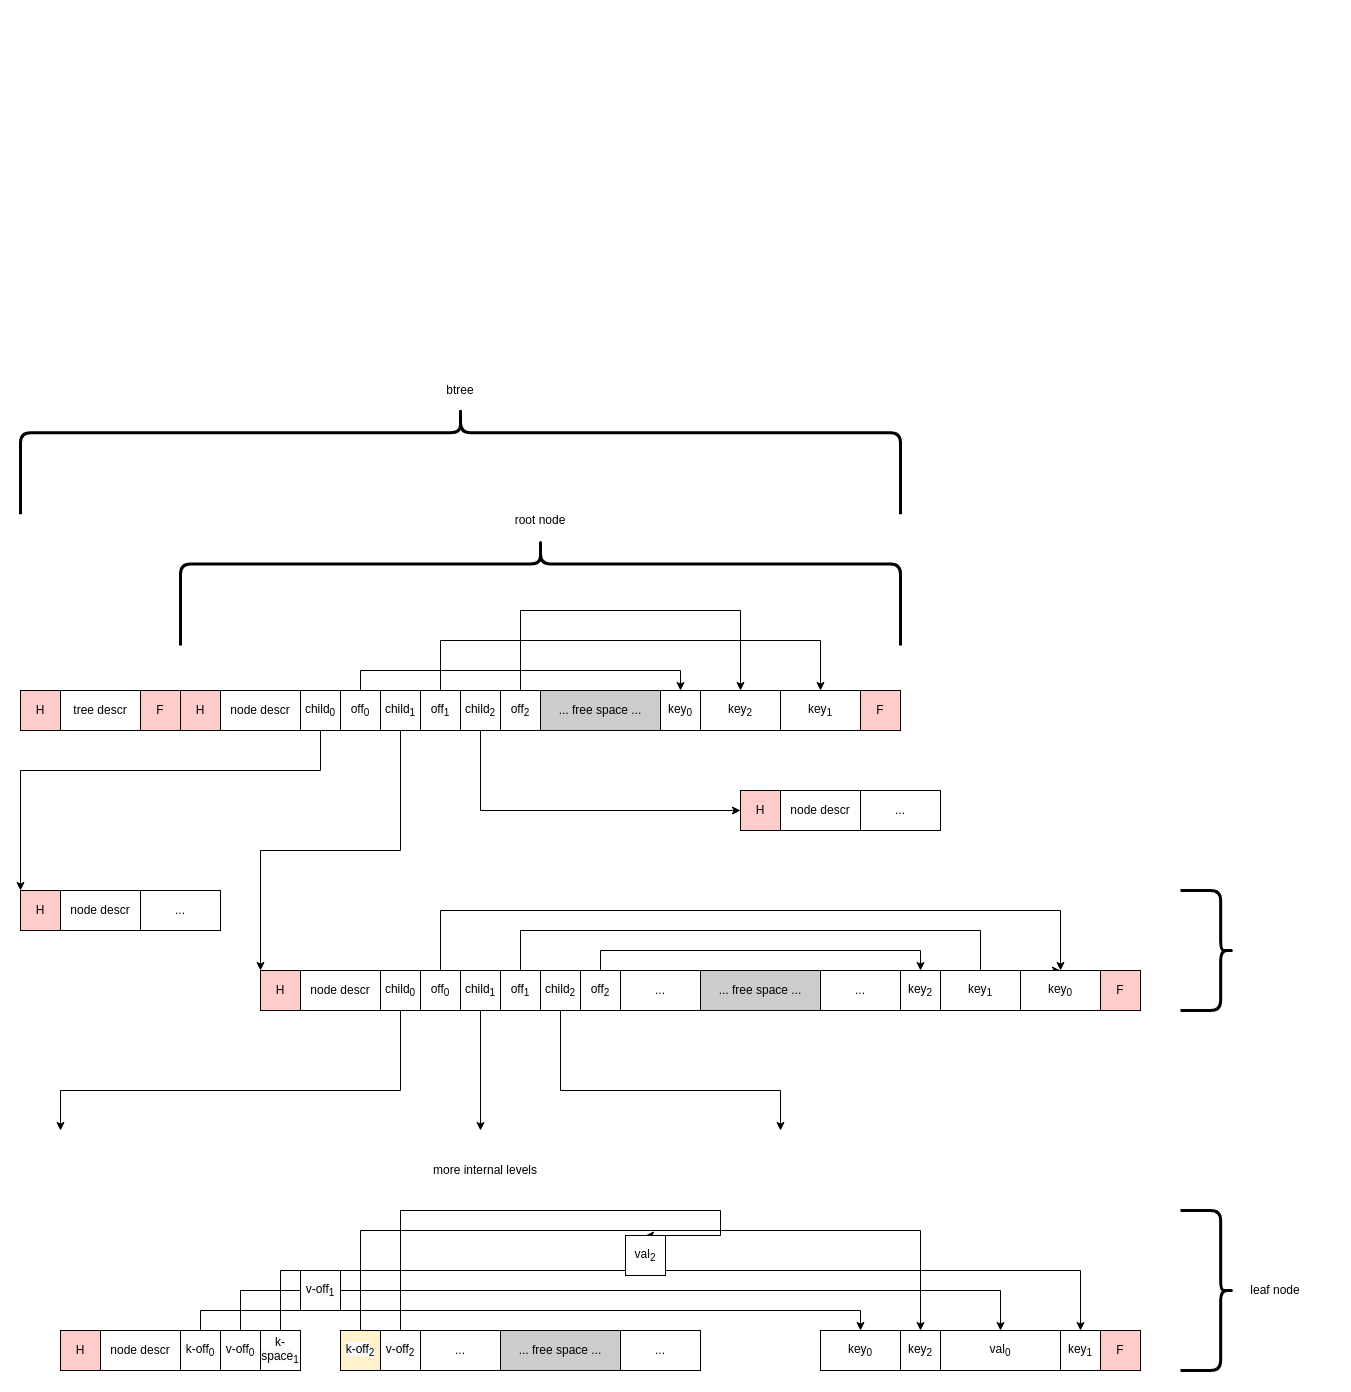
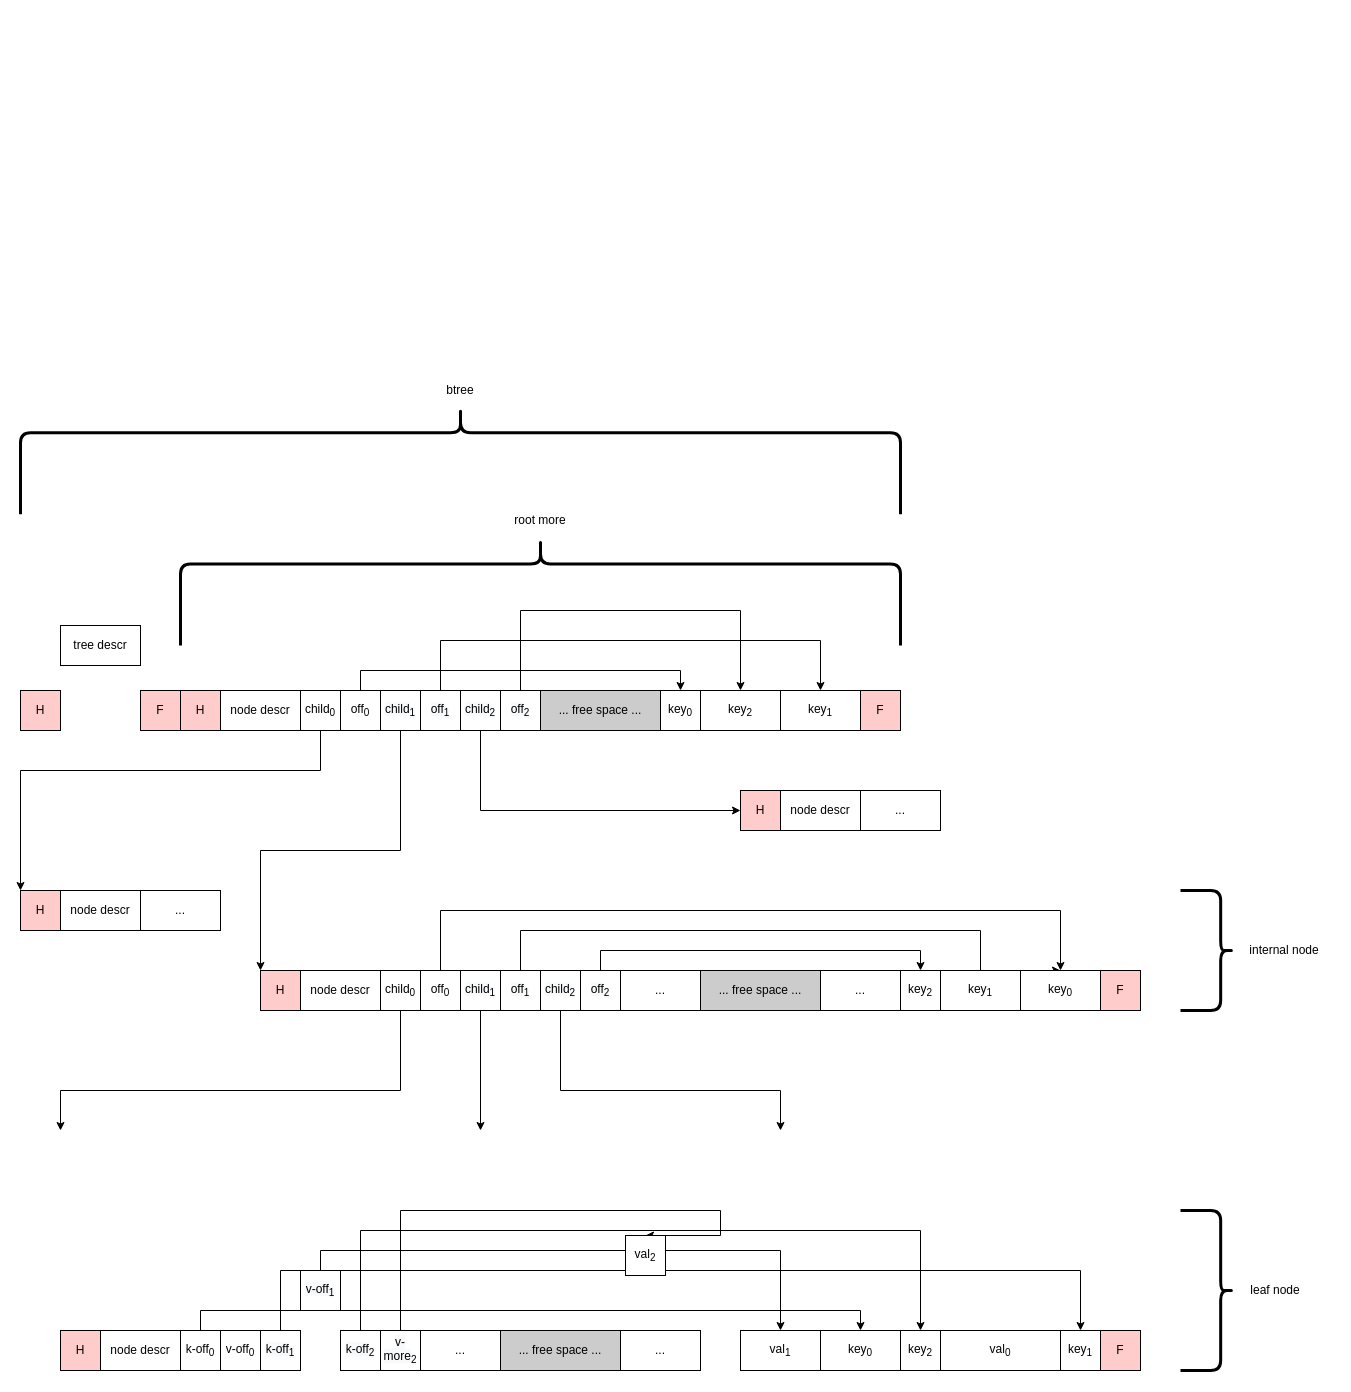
node "root node": label "root node" -> "root more"
node "tree descr": moved (101, 711) -> (101, 646)
node "internal node": added
node "more internal levels": removed
edge "v-off1" -> "val1": added
edge "v-off0" -> "val0": removed
node "k-space1": label "k-space1" -> "k-off1"
node "k-off2": fillcolor #fff2cc -> #ffffff
node "v-off2": label "v-off2" -> "v-more2"
node "val1": added
